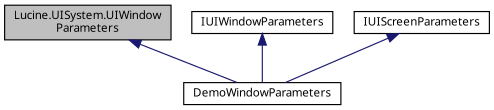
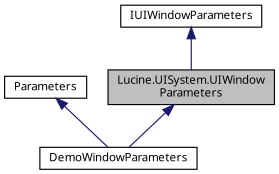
node "IUIScreenParameters": label "IUIScreenParameters" -> "Parameters"
edge "DemoWindowParameters" -> "IUIWindowParameters": now "Lucine.UISystem.UIWindow Parameters" -> "IUIWindowParameters"
